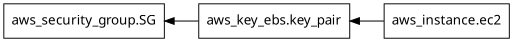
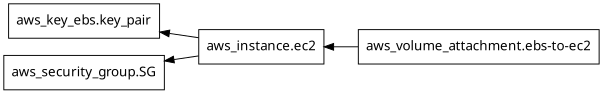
edge "aws_key_ebs.key_pair" -> "aws_security_group.SG": now "aws_instance.ec2" -> "aws_security_group.SG"
node "aws_volume_attachment.ebs-to-ec2": added
